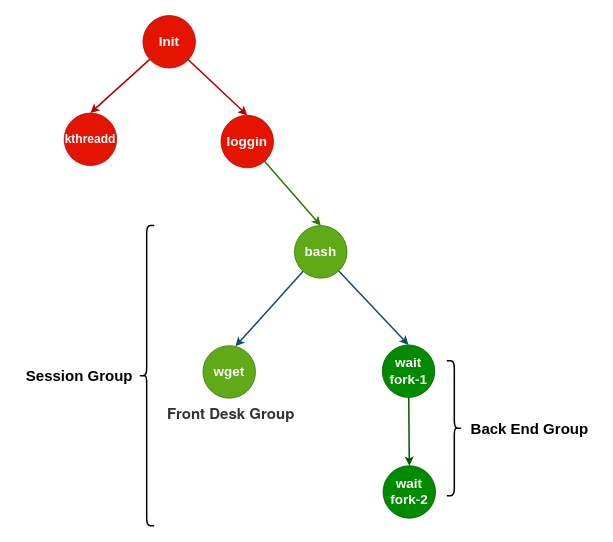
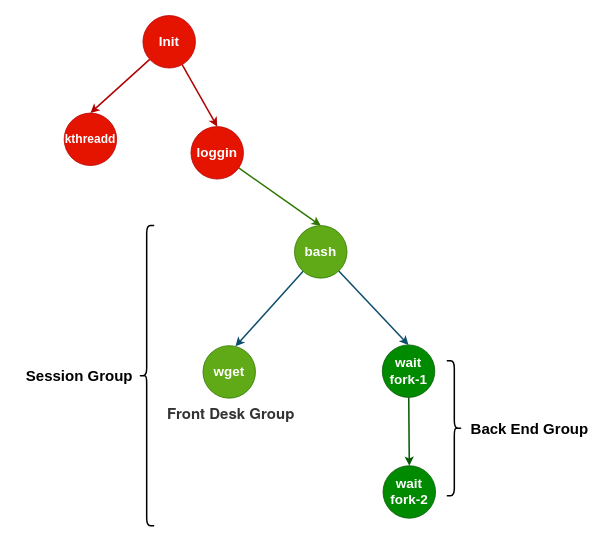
node "loggin": moved (247, 141) -> (217, 153)
